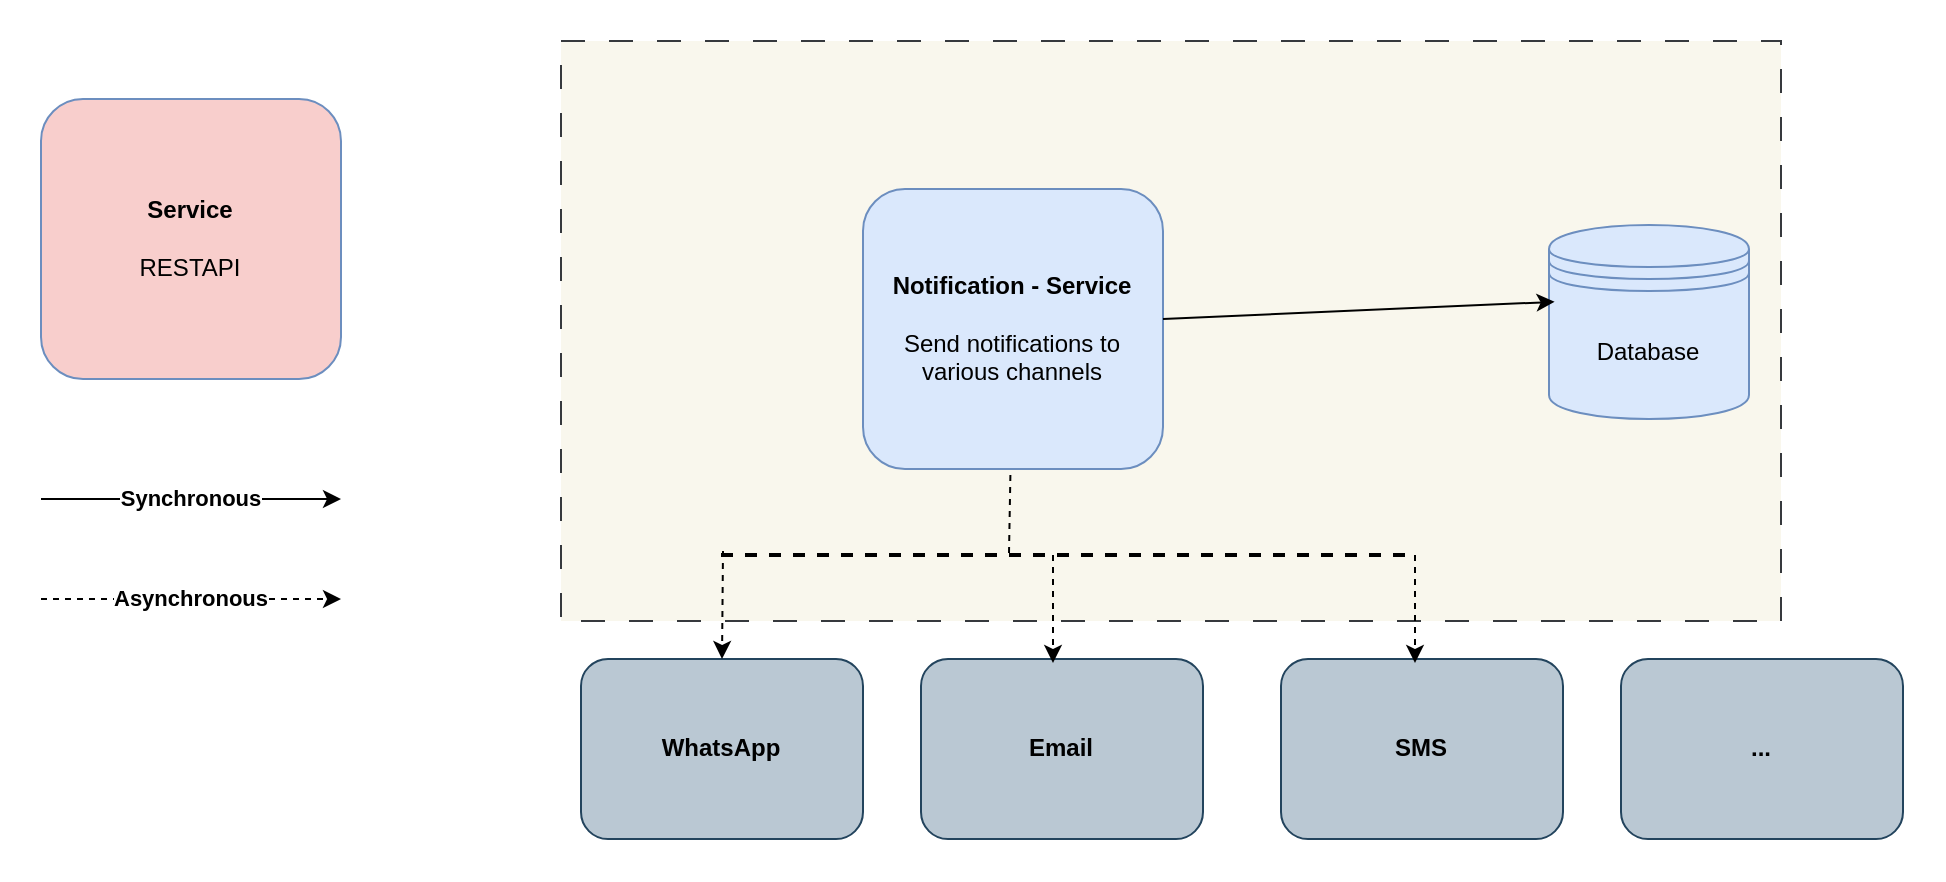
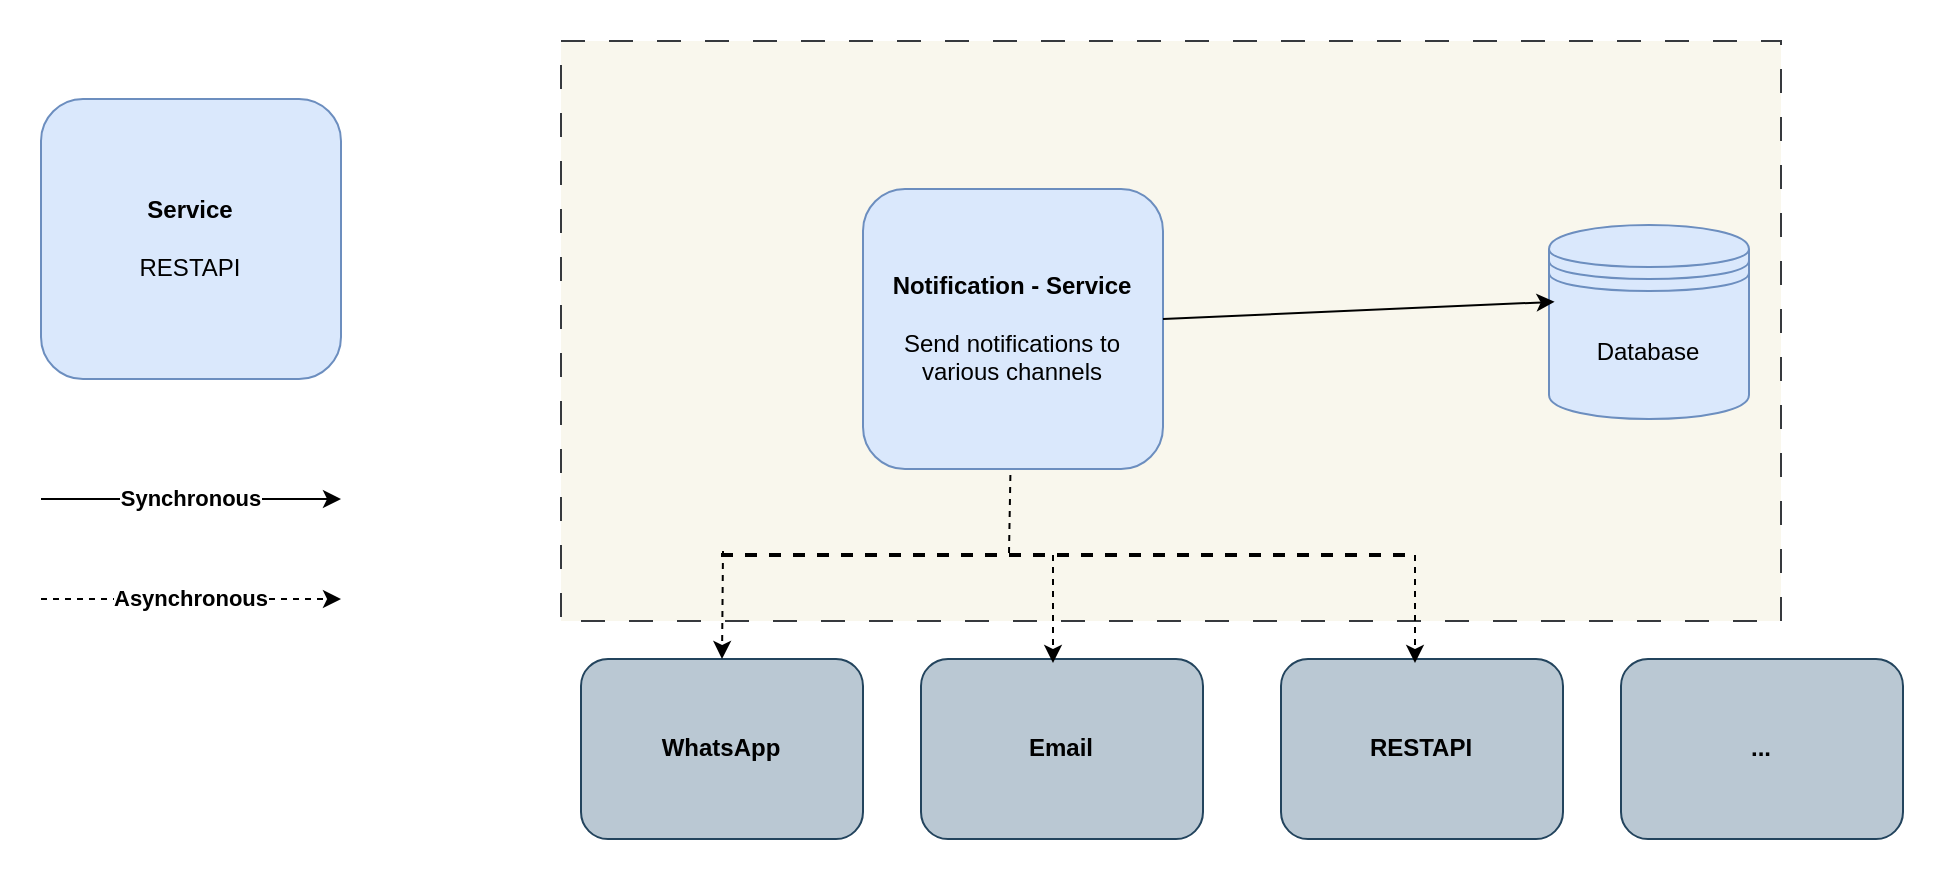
node "Service RESTAPI": fillcolor #f8cecc -> #dae8fc
node "SMS": label "SMS" -> "RESTAPI"
